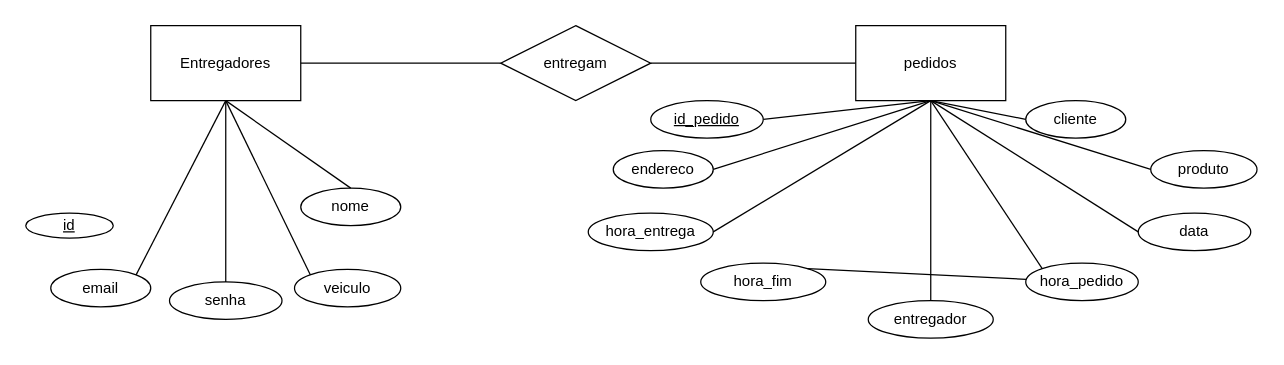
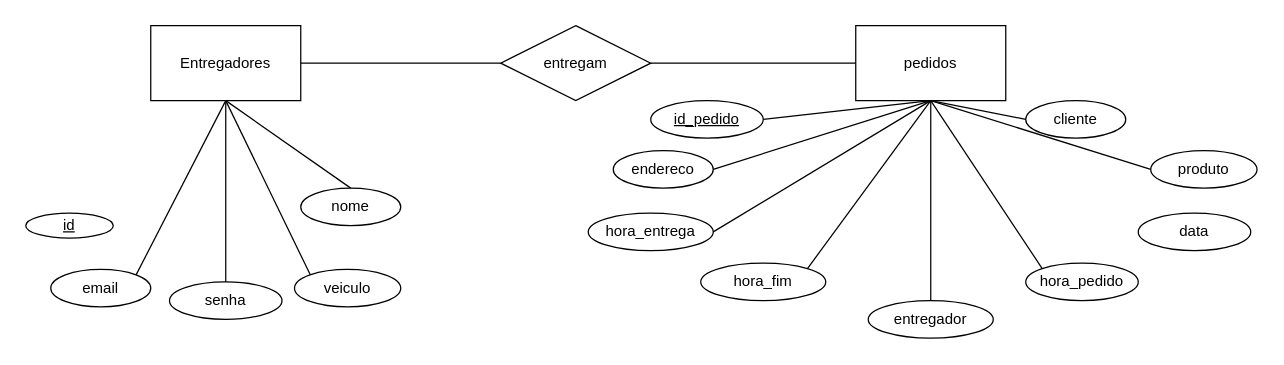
edge "pedidos" -- "data": removed
edge "hora_fim" -- "hora_pedido": now "hora_fim" -- "pedidos"
